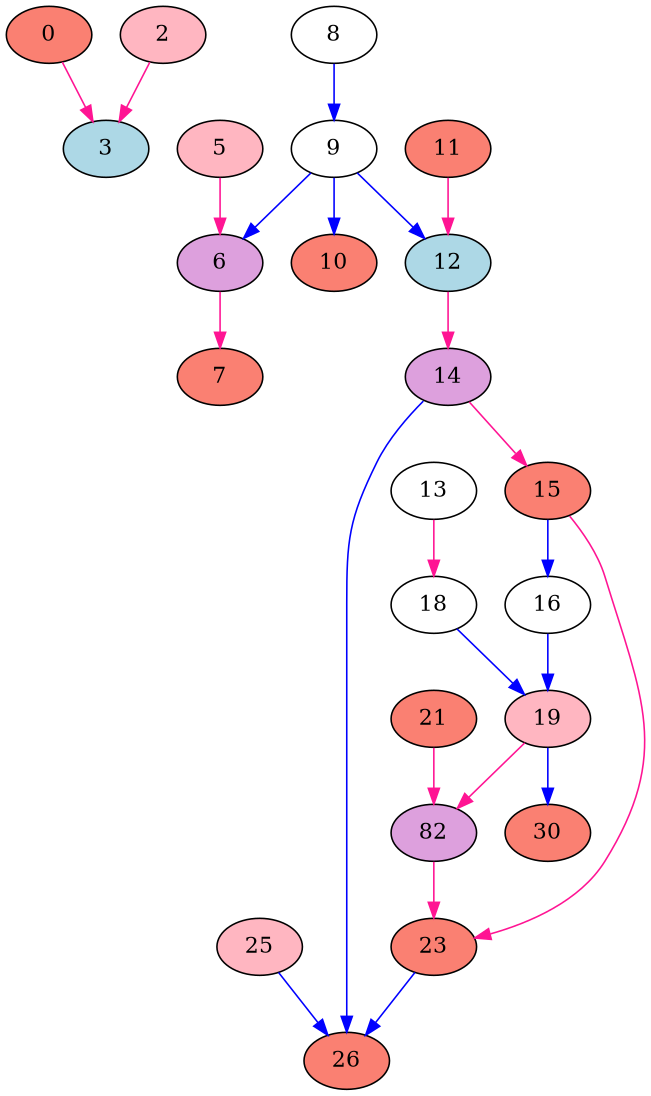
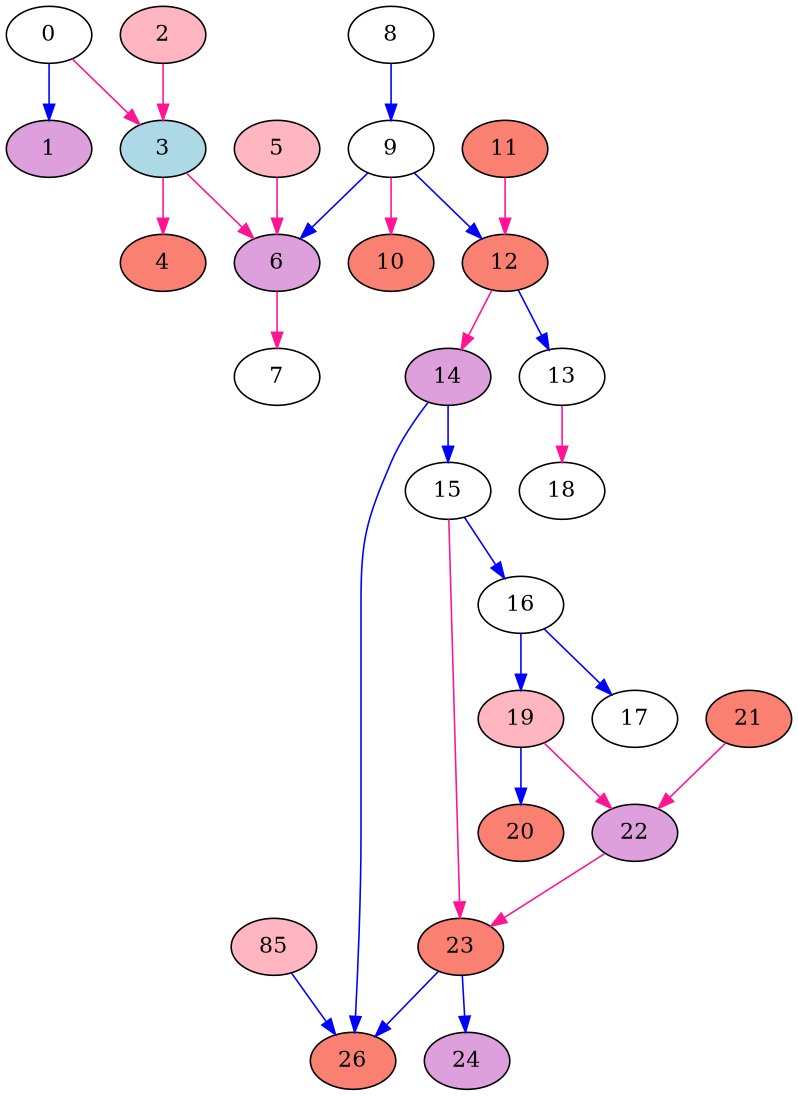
node "0": fillcolor salmon -> white
node "1": added
edge "9" -> "10": color blue -> deeppink
edge "3" -> "6": added
node "4": added
node "12": fillcolor lightblue -> salmon
edge "12" -> "13": added
node "7": fillcolor salmon -> white
edge "14" -> "15": color deeppink -> blue
node "15": fillcolor salmon -> white
edge "18" -> "19": removed
node "17": added
node "82": label "82" -> "22"
node "30": label "30" -> "20"
node "25": label "25" -> "85"
node "24": added
